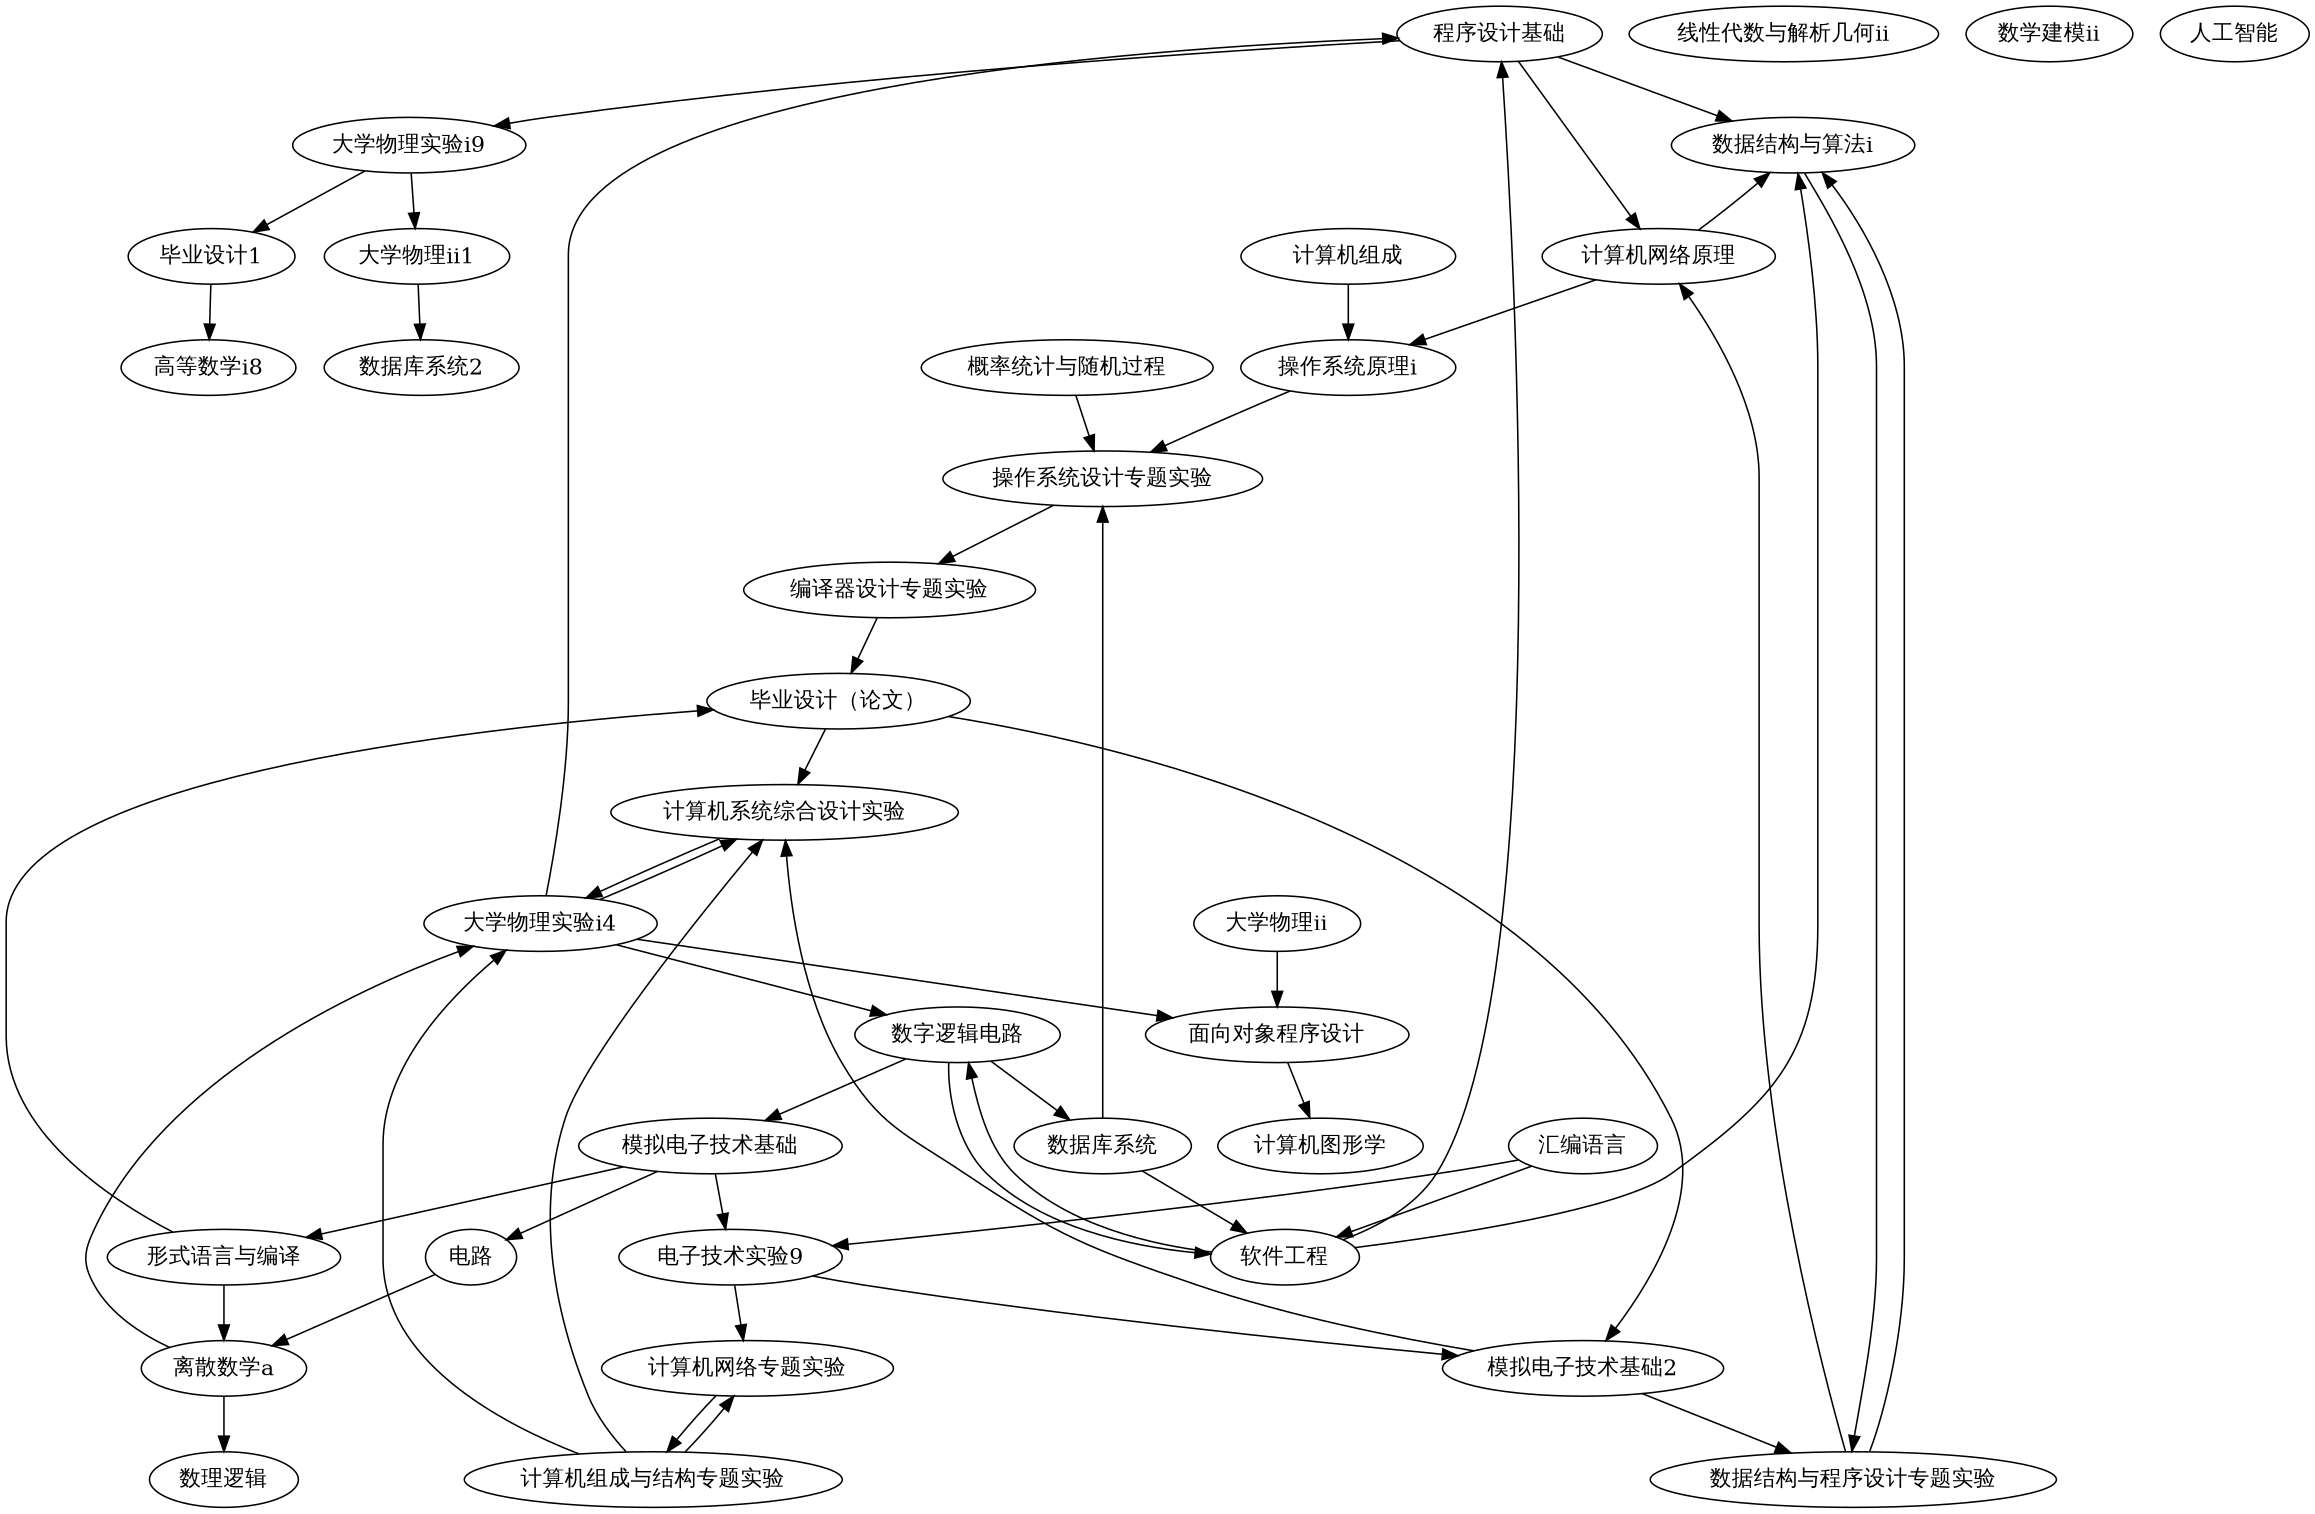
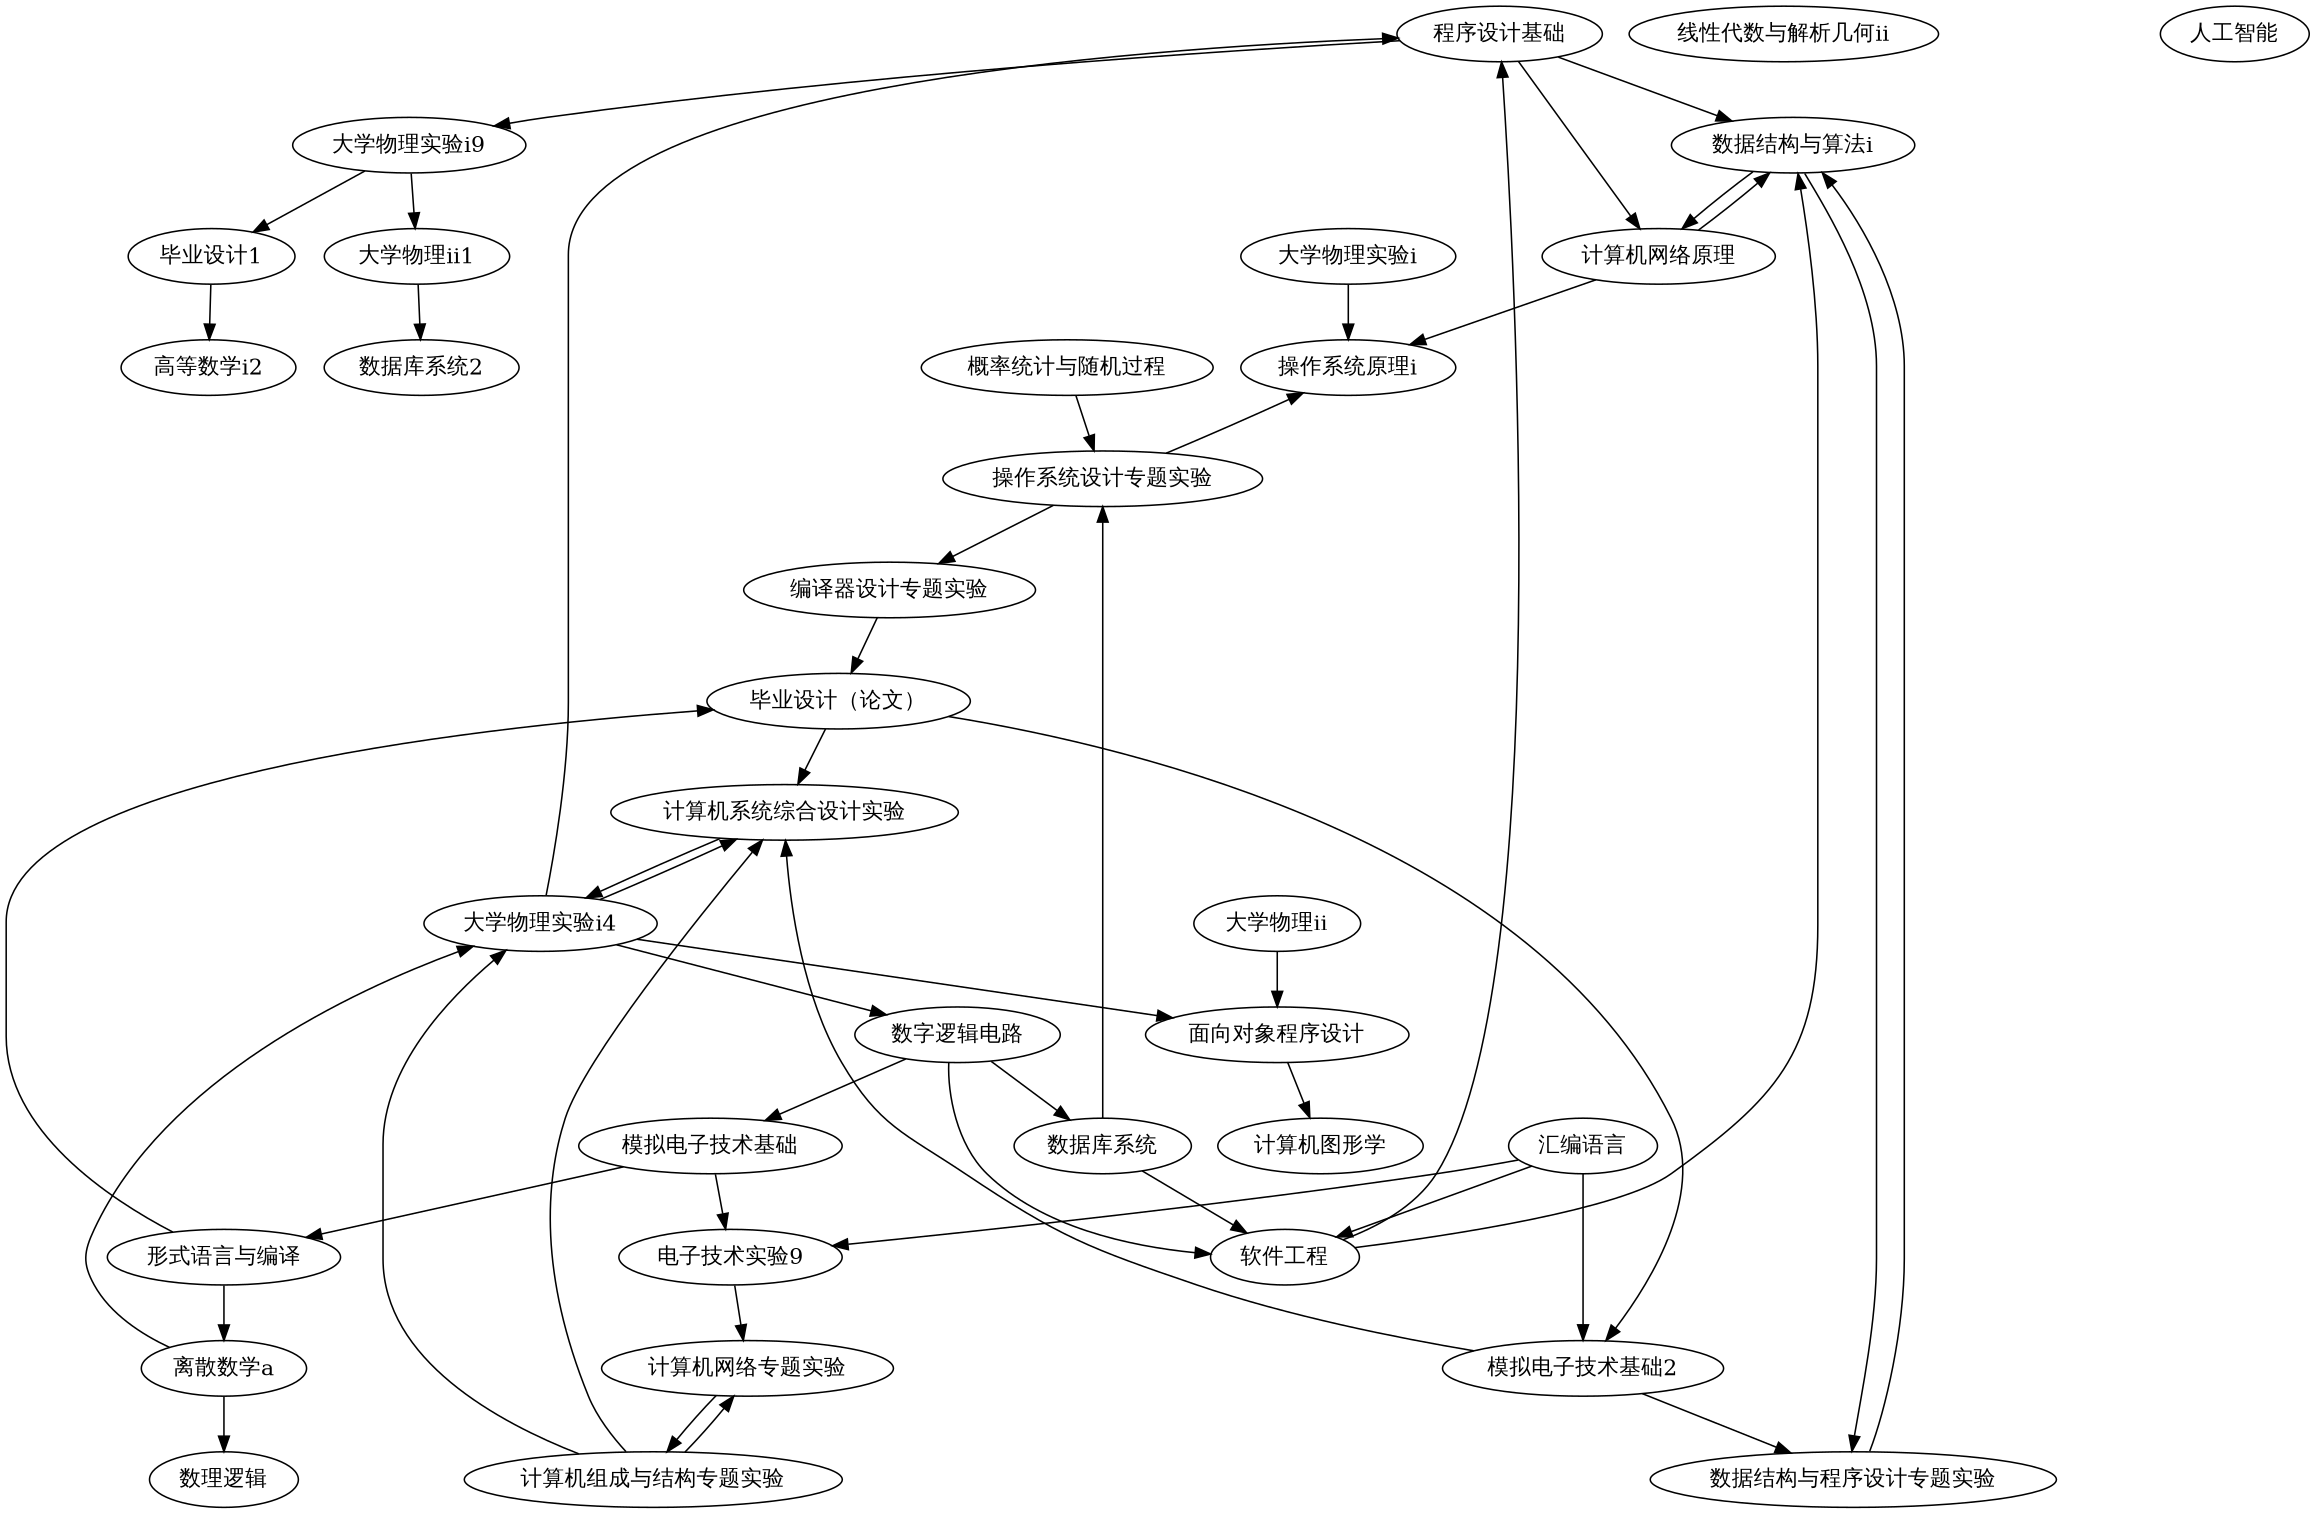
node "数学建模ii": removed
node "计算机组成": label "计算机组成" -> "大学物理实验i"
node "高等数学i8": label "高等数学i8" -> "高等数学i2"
edge "操作系统原理i" -> "操作系统设计专题实验": reversed
edge "数据结构与程序设计专题实验" -> "计算机网络原理": now "数据结构与算法i" -> "计算机网络原理"
edge "软件工程" -> "数字逻辑电路": removed
node "电路": removed
edge "电子技术实验9" -> "模拟电子技术基础2": now "汇编语言" -> "模拟电子技术基础2"
